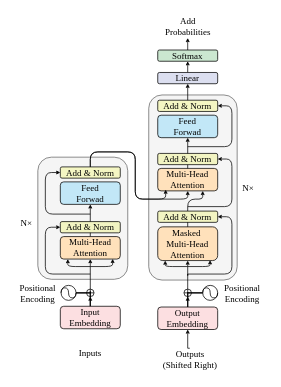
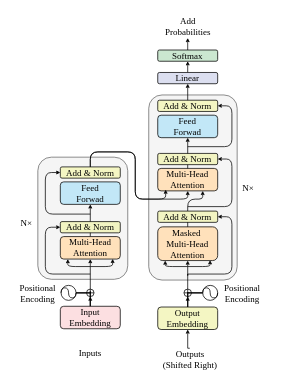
node "Output Embedding": fillcolor #fcdfe1 -> #f4f6c3
